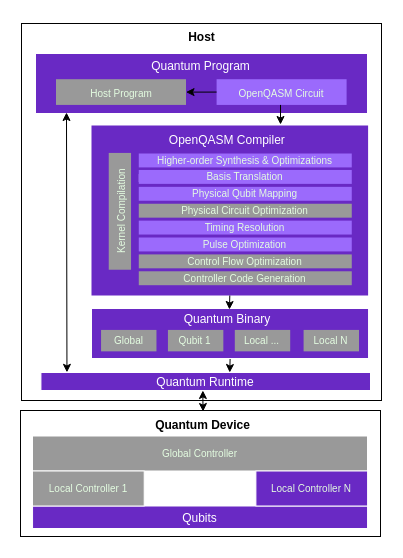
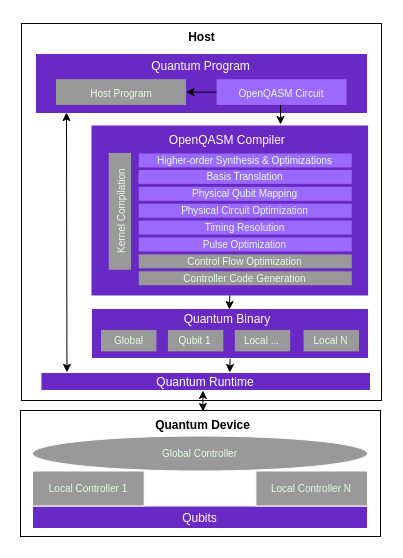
node "Physical Circuit Optimization": fillcolor #999999 -> #9b6afc
node "Global Controller": shape rectangle -> ellipse
node "Local Controller N": fillcolor #6929c4 -> #999999
